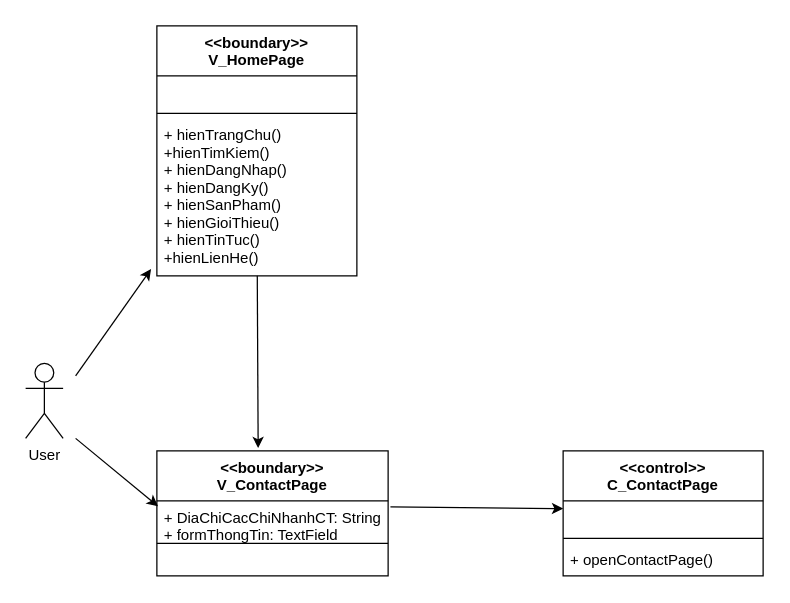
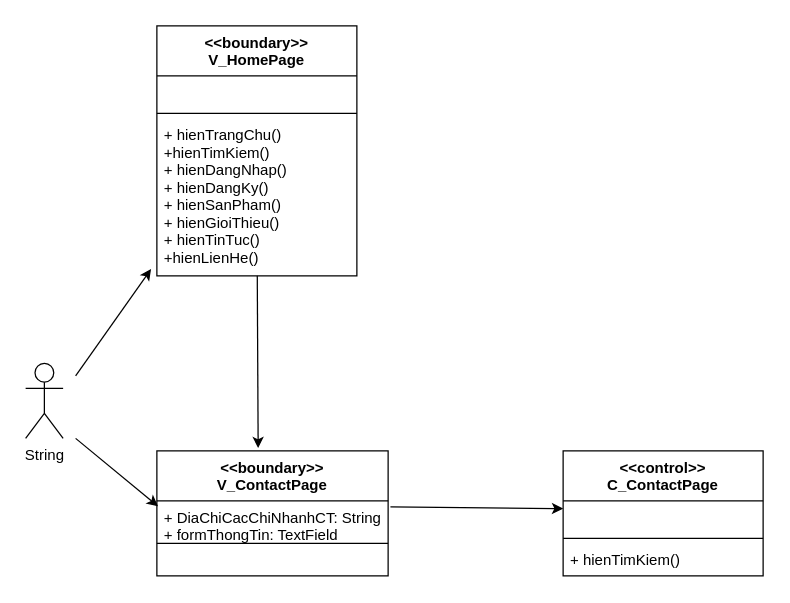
node "User": label "User" -> "String"
node "+ openContactPage()": label "+ openContactPage()" -> "+ hienTimKiem()"
